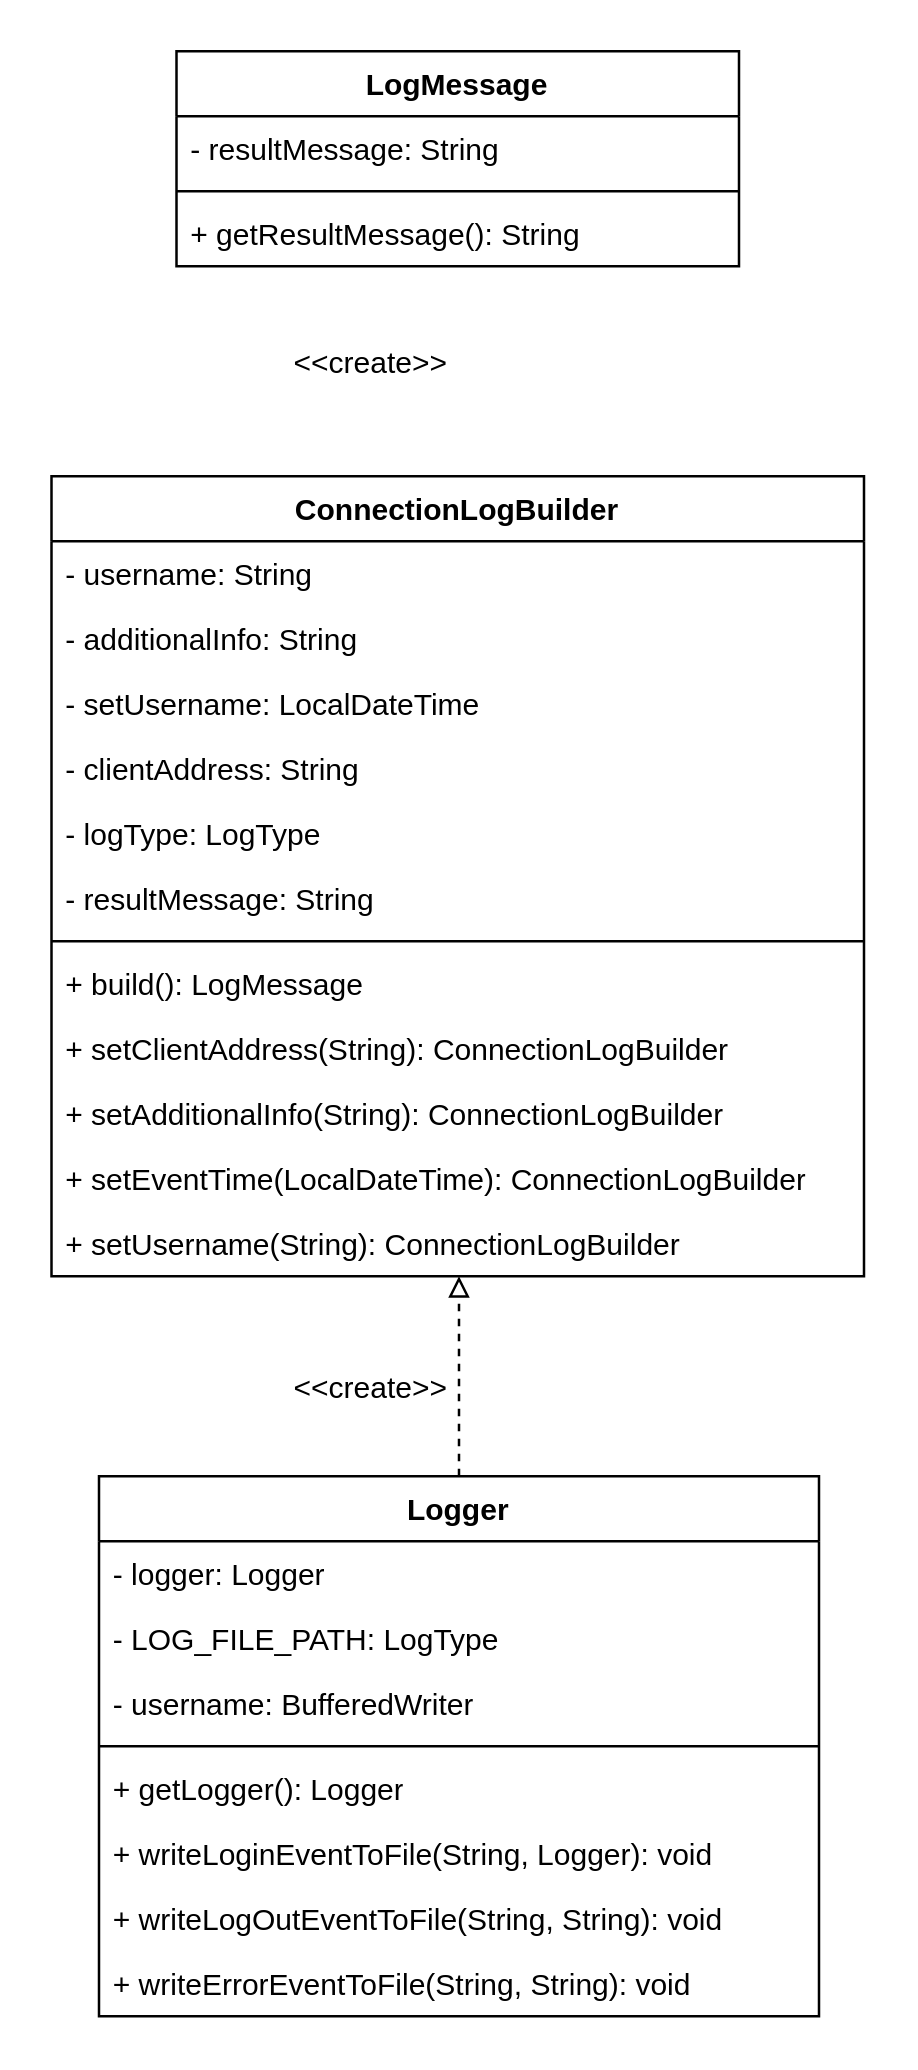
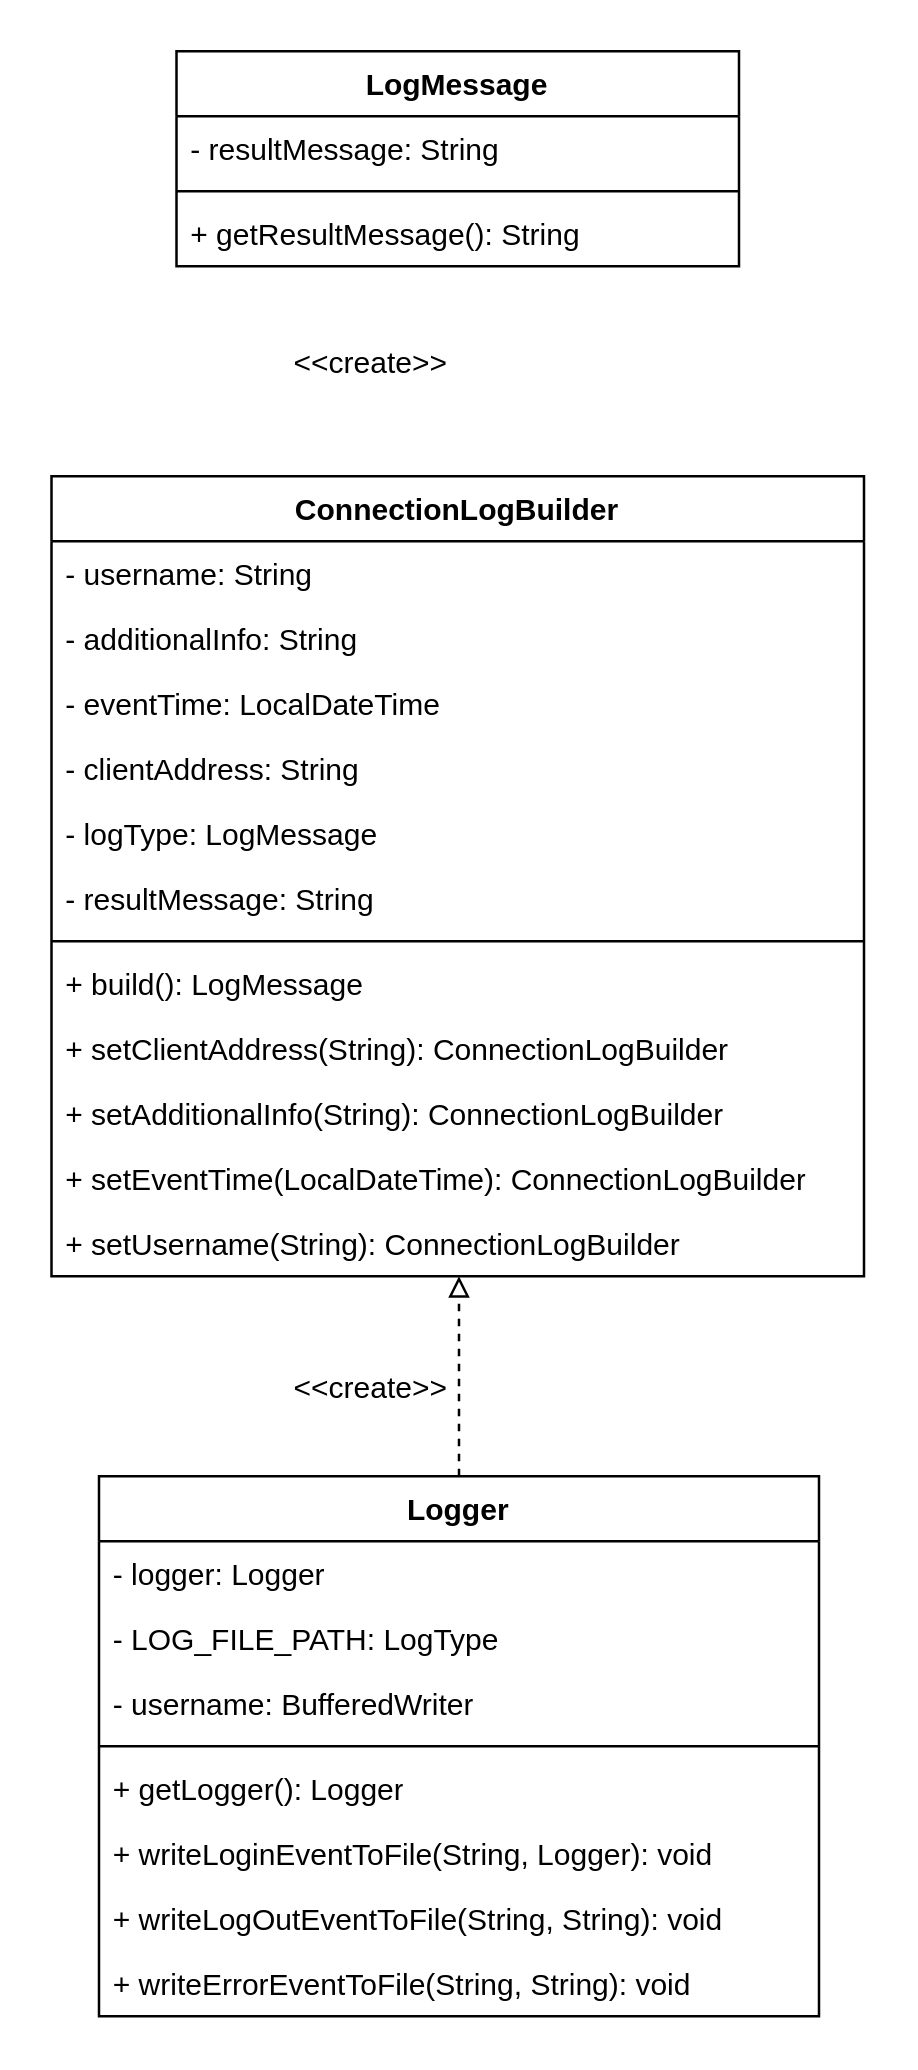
node "- setUsername: LocalDateTime": label "- setUsername: LocalDateTime" -> "- eventTime: LocalDateTime"
node "- logType: LogType": label "- logType: LogType" -> "- logType: LogMessage"
